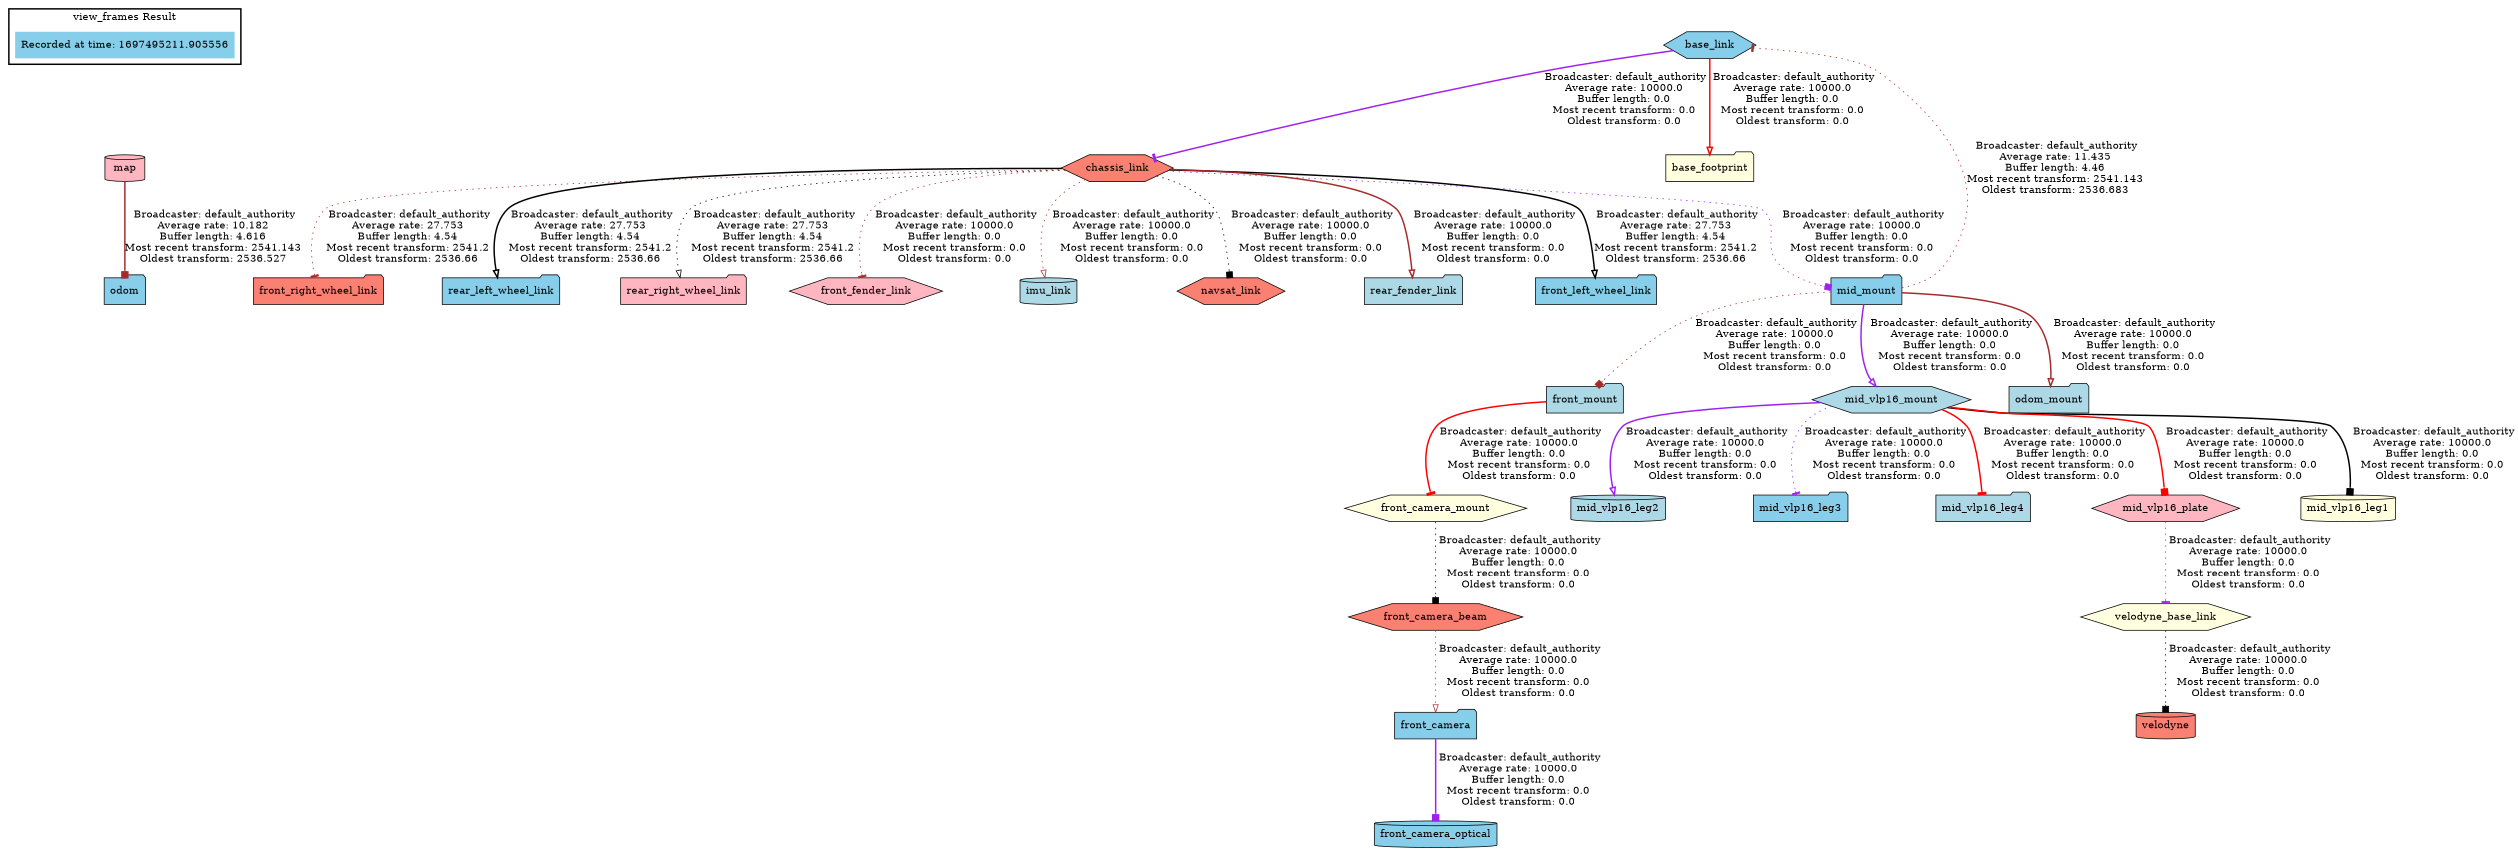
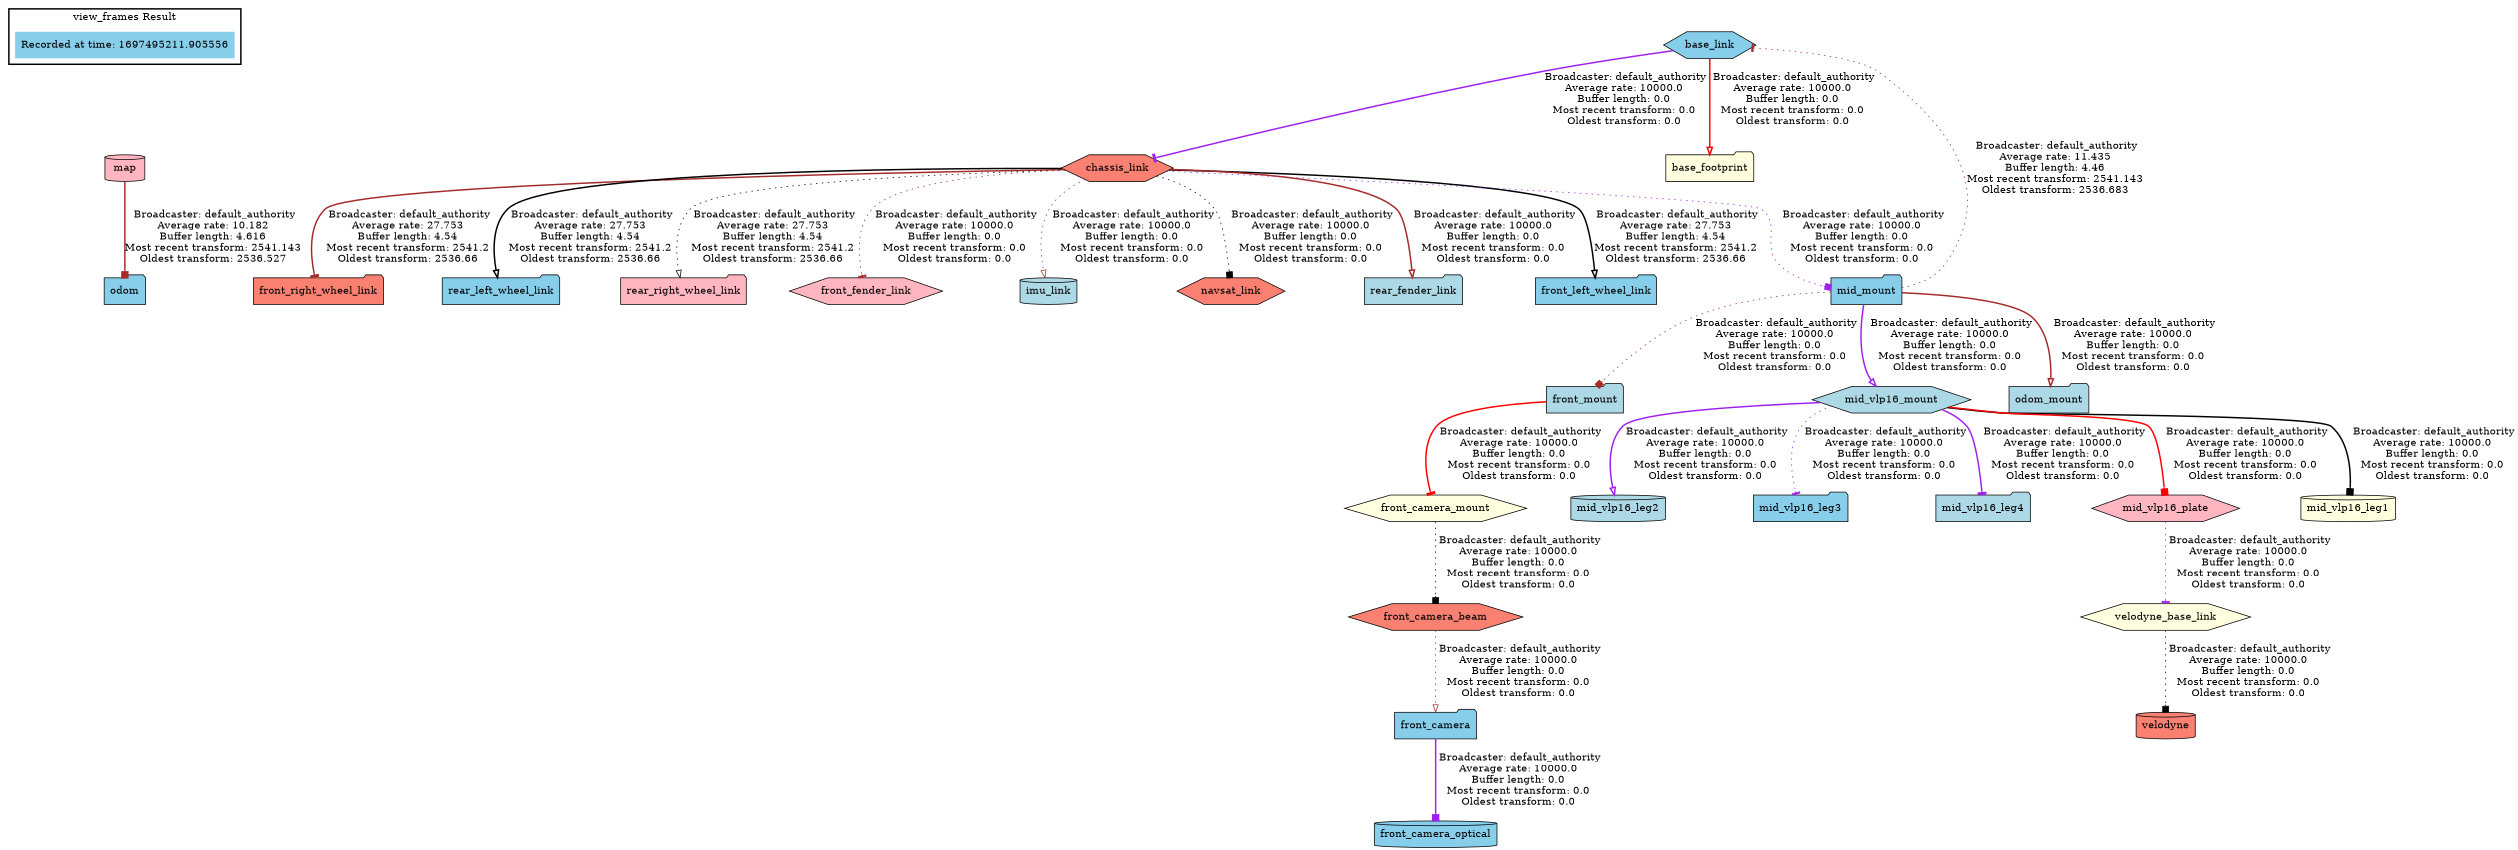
edge "chassis_link" -> "front_right_wheel_link": style dotted -> bold
edge "mid_vlp16_mount" -> "mid_vlp16_leg4": color red -> purple
